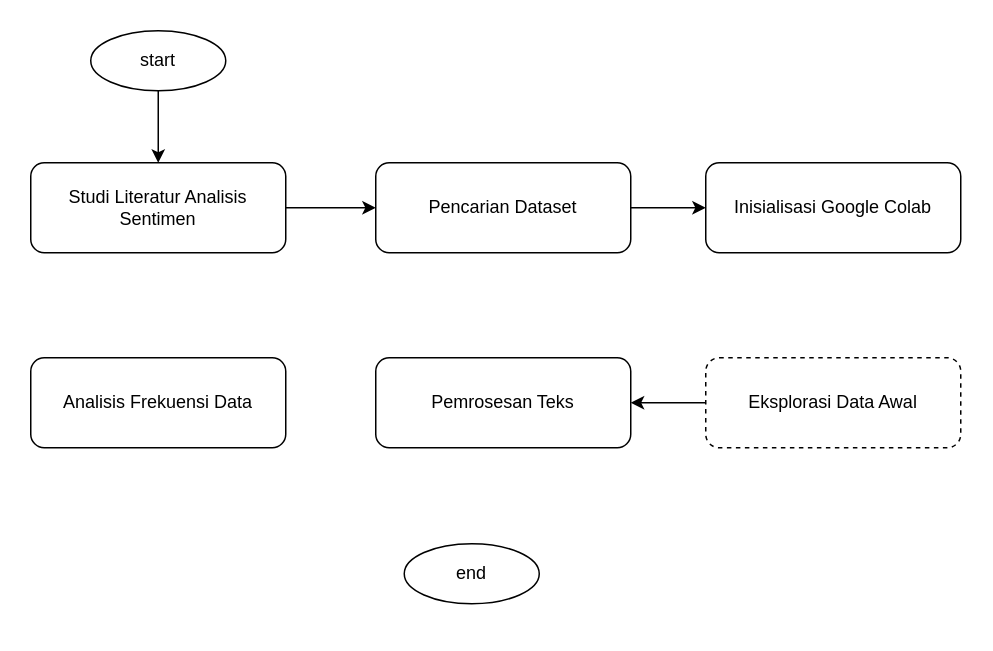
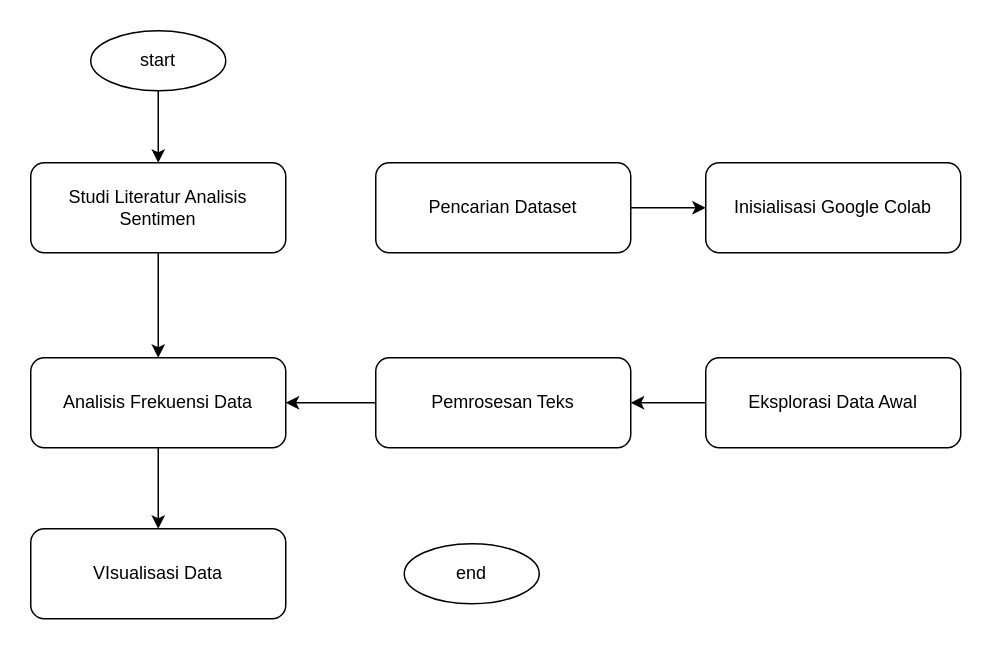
edge "Studi Literatur Analisis Sentimen" -> "Pencarian Dataset": now "Studi Literatur Analisis Sentimen" -> "Analisis Frekuensi Data"
edge "Pemrosesan Teks" -> "Analisis Frekuensi Data": added
node "Eksplorasi Data Awal": style dashed -> solid
edge "Analisis Frekuensi Data" -> "VIsualisasi Data": added
node "VIsualisasi Data": added
